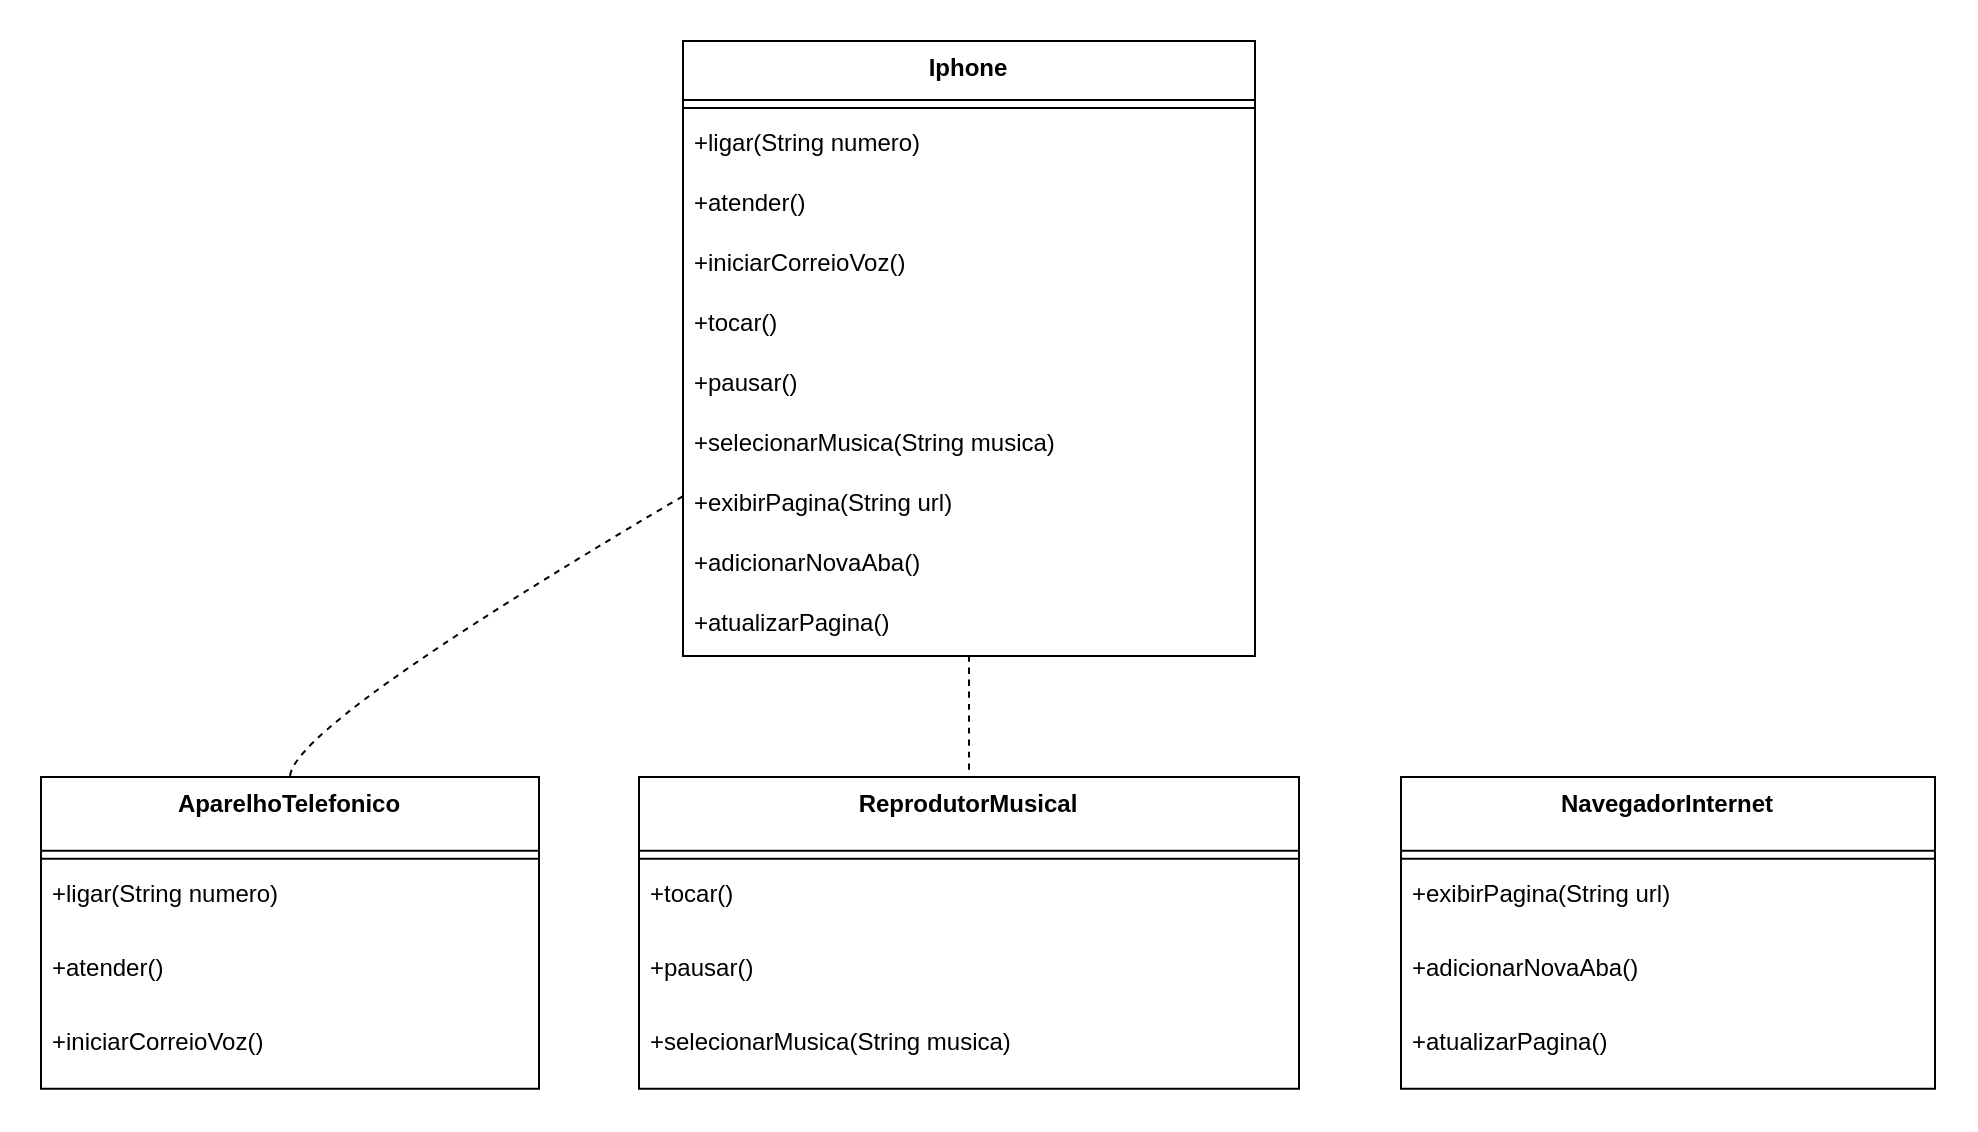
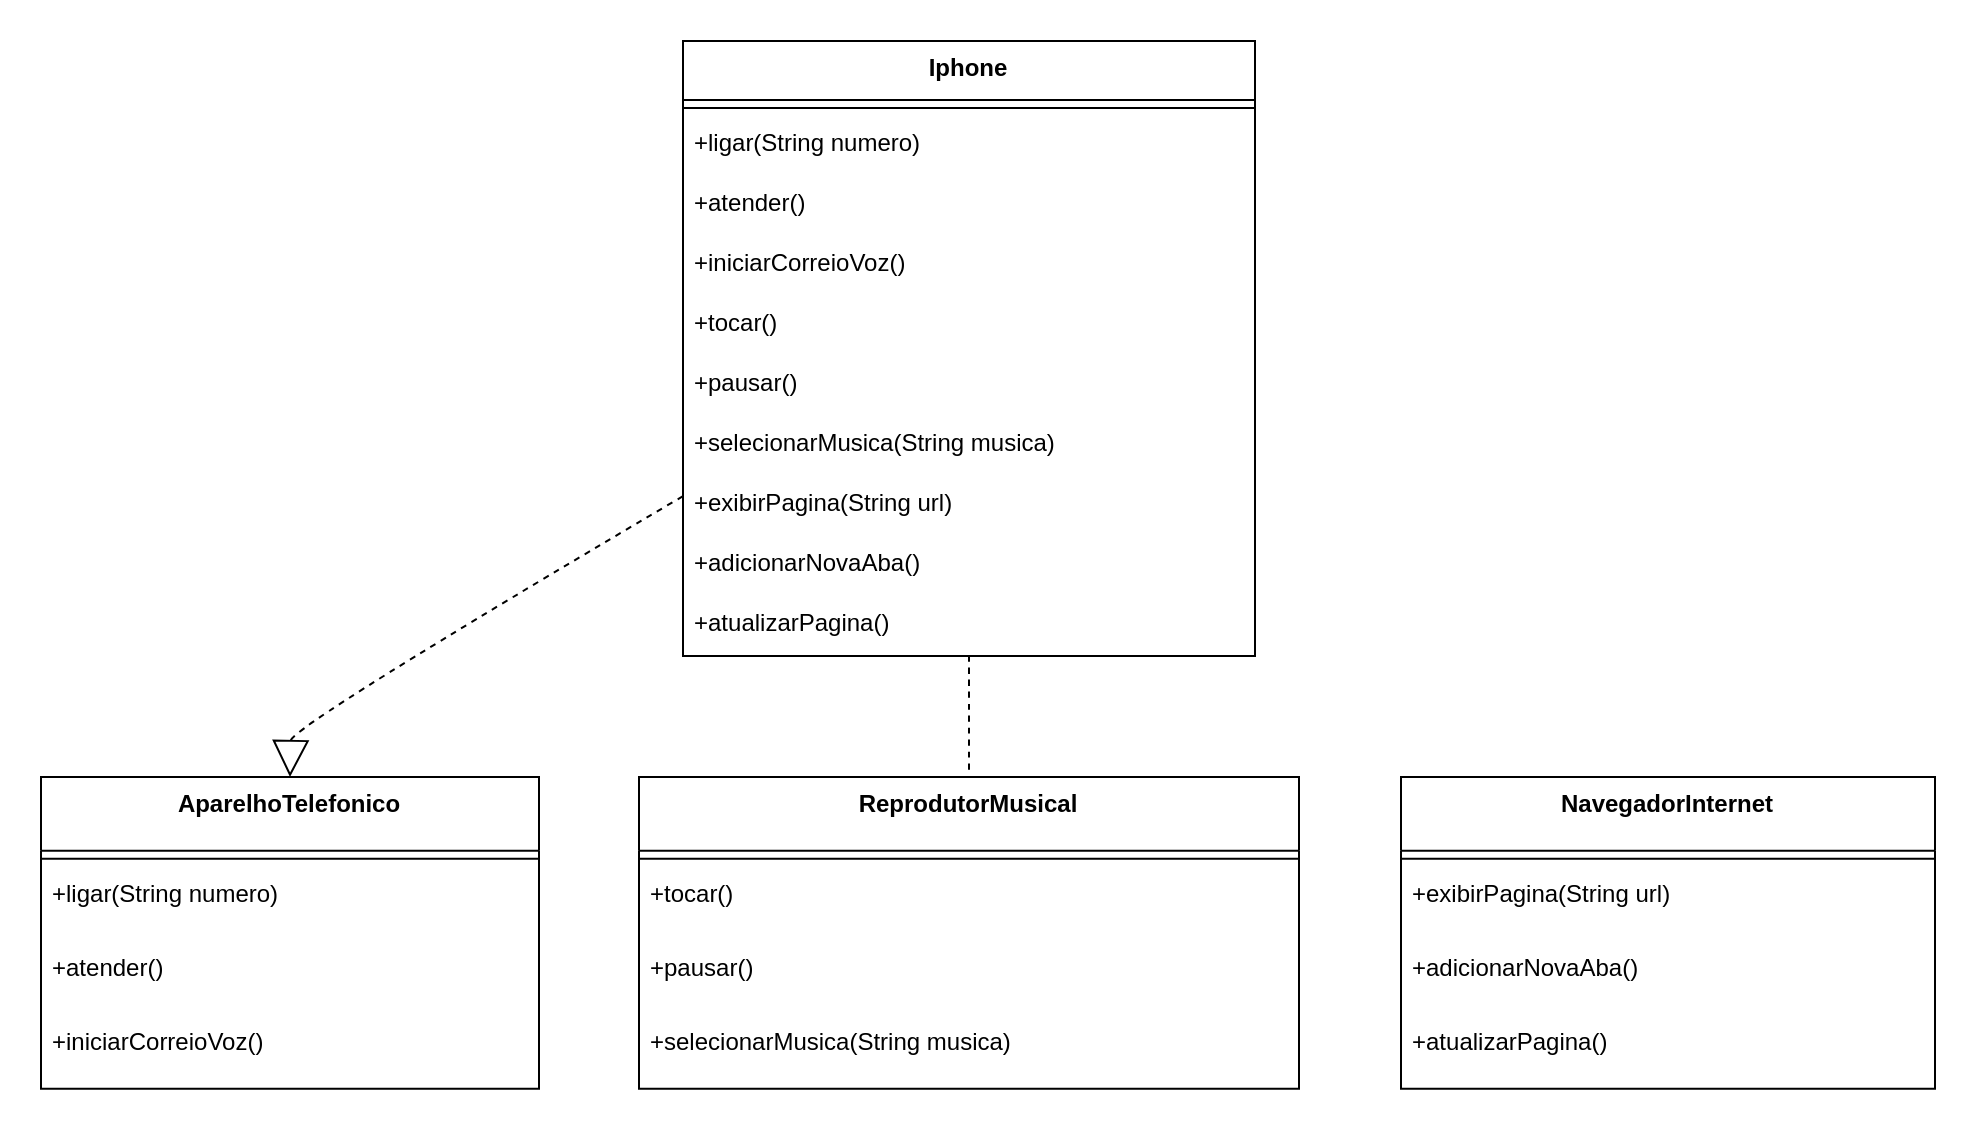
edge "Iphone" -- "AparelhoTelefonico": arrowhead none -> block
